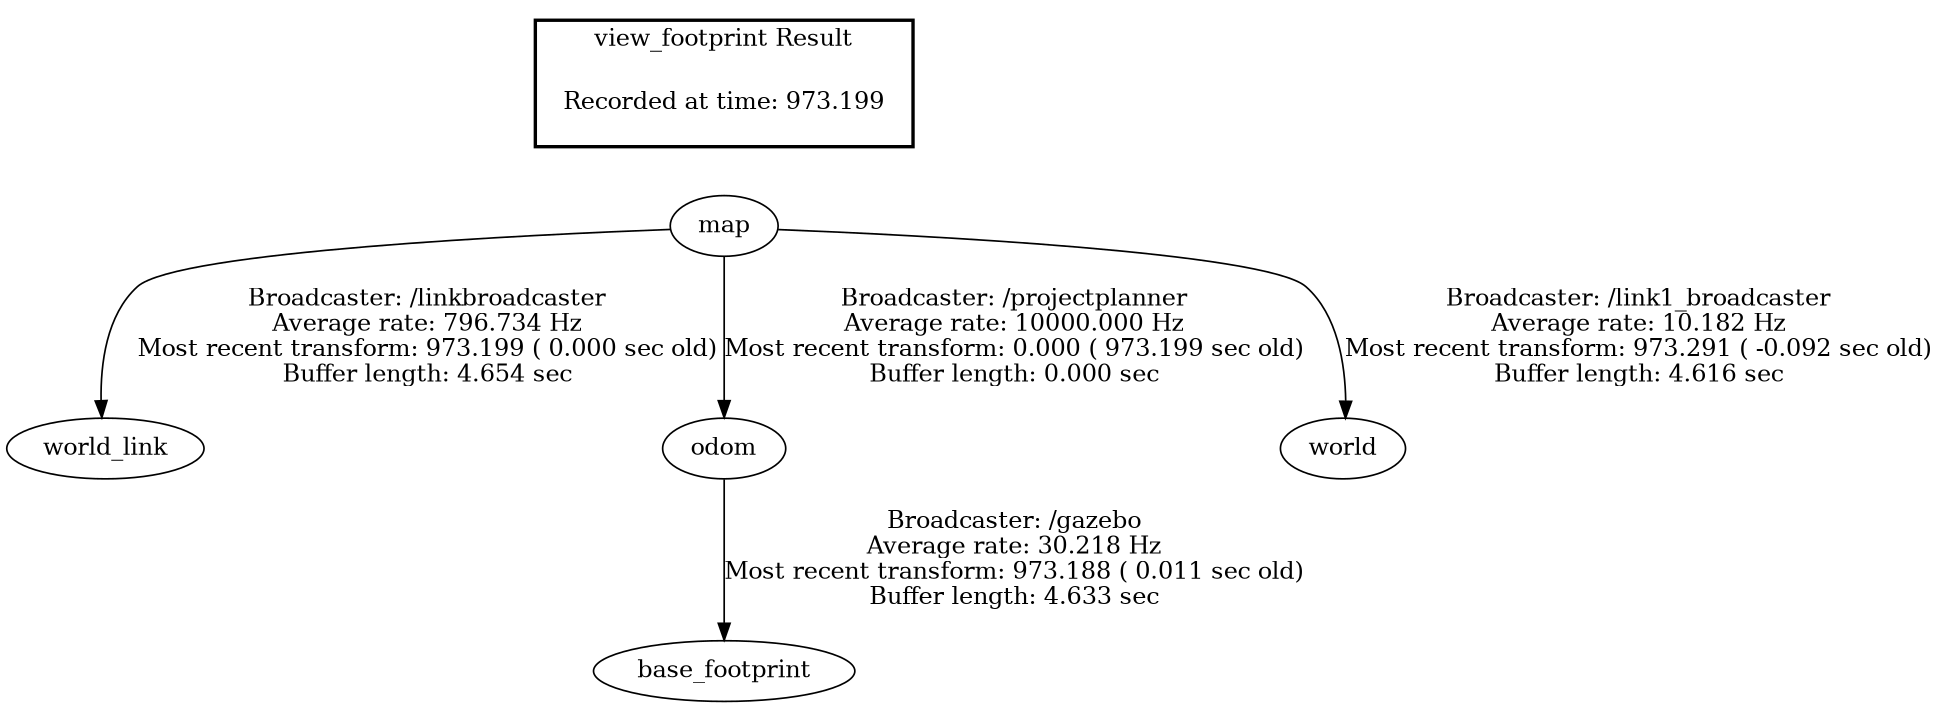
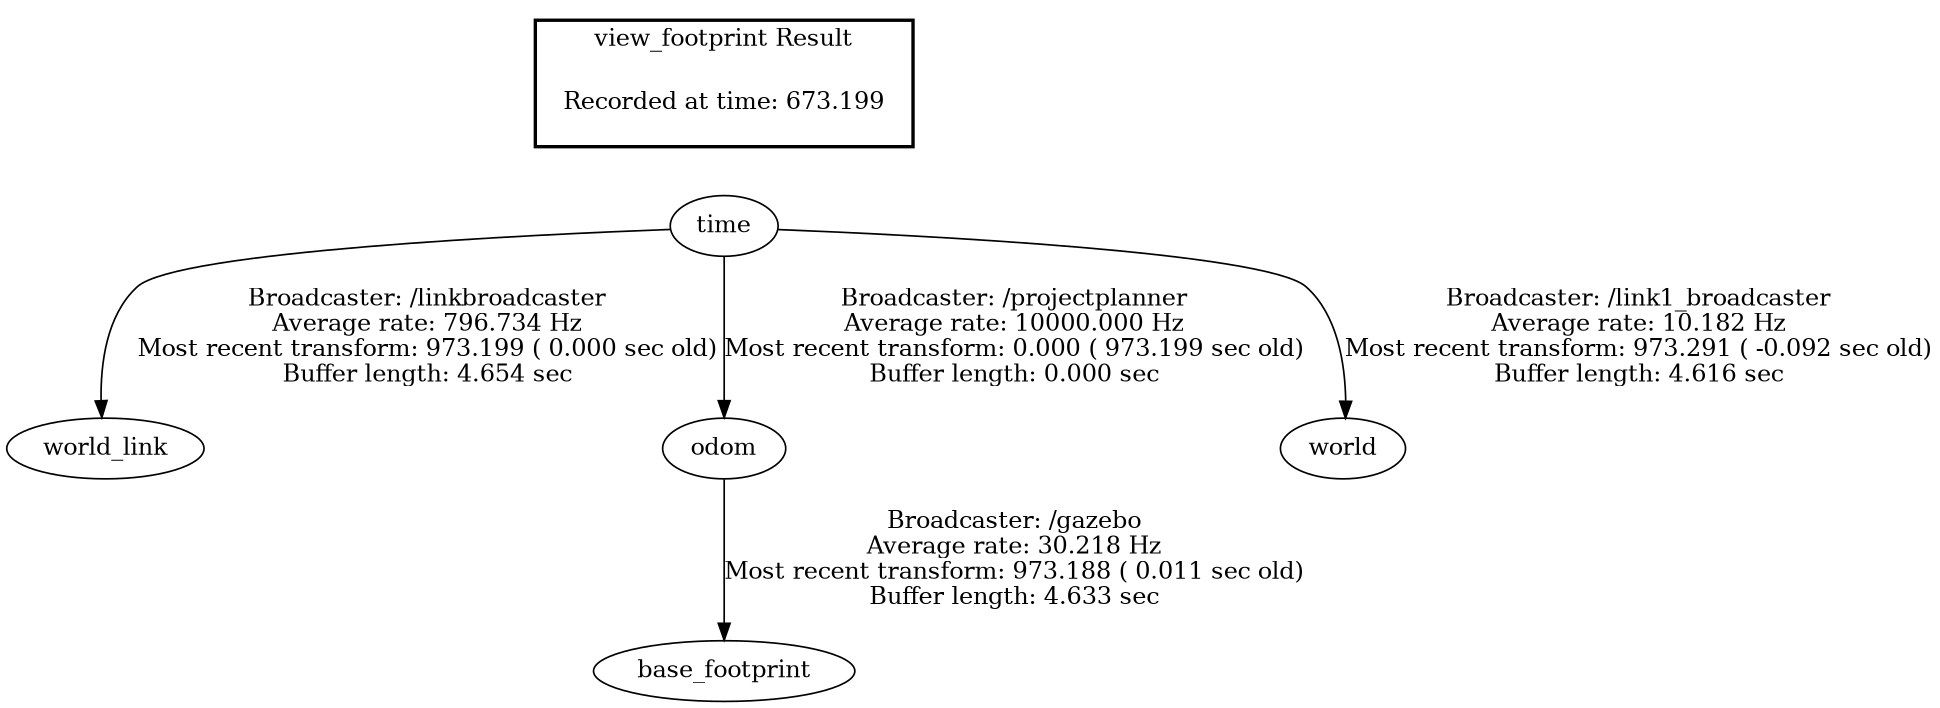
node "Recorded at time: 973.199": label "Recorded at time: 973.199" -> "Recorded at time: 673.199"
node "map": label "map" -> "time"
